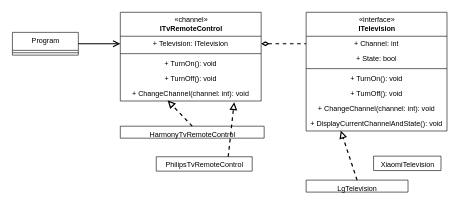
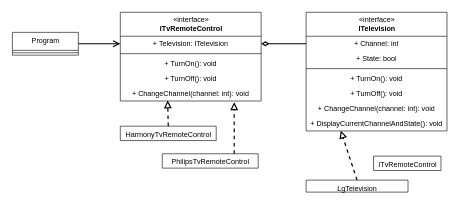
node "«channel»ITvRemoteControl": label "«channel»ITvRemoteControl" -> "«interface»ITvRemoteControl"
edge "+ Channel: int" -> "+ Television: ITelevision": style dashed -> solid
node "HarmonyTvRemoteControl": size 144x12 -> 96x14
node "PhilipsTvRemoteControl": moved (204, 164) -> (210, 161)
node "XiaomiTelevision": label "XiaomiTelevision" -> "ITvRemoteControl"
